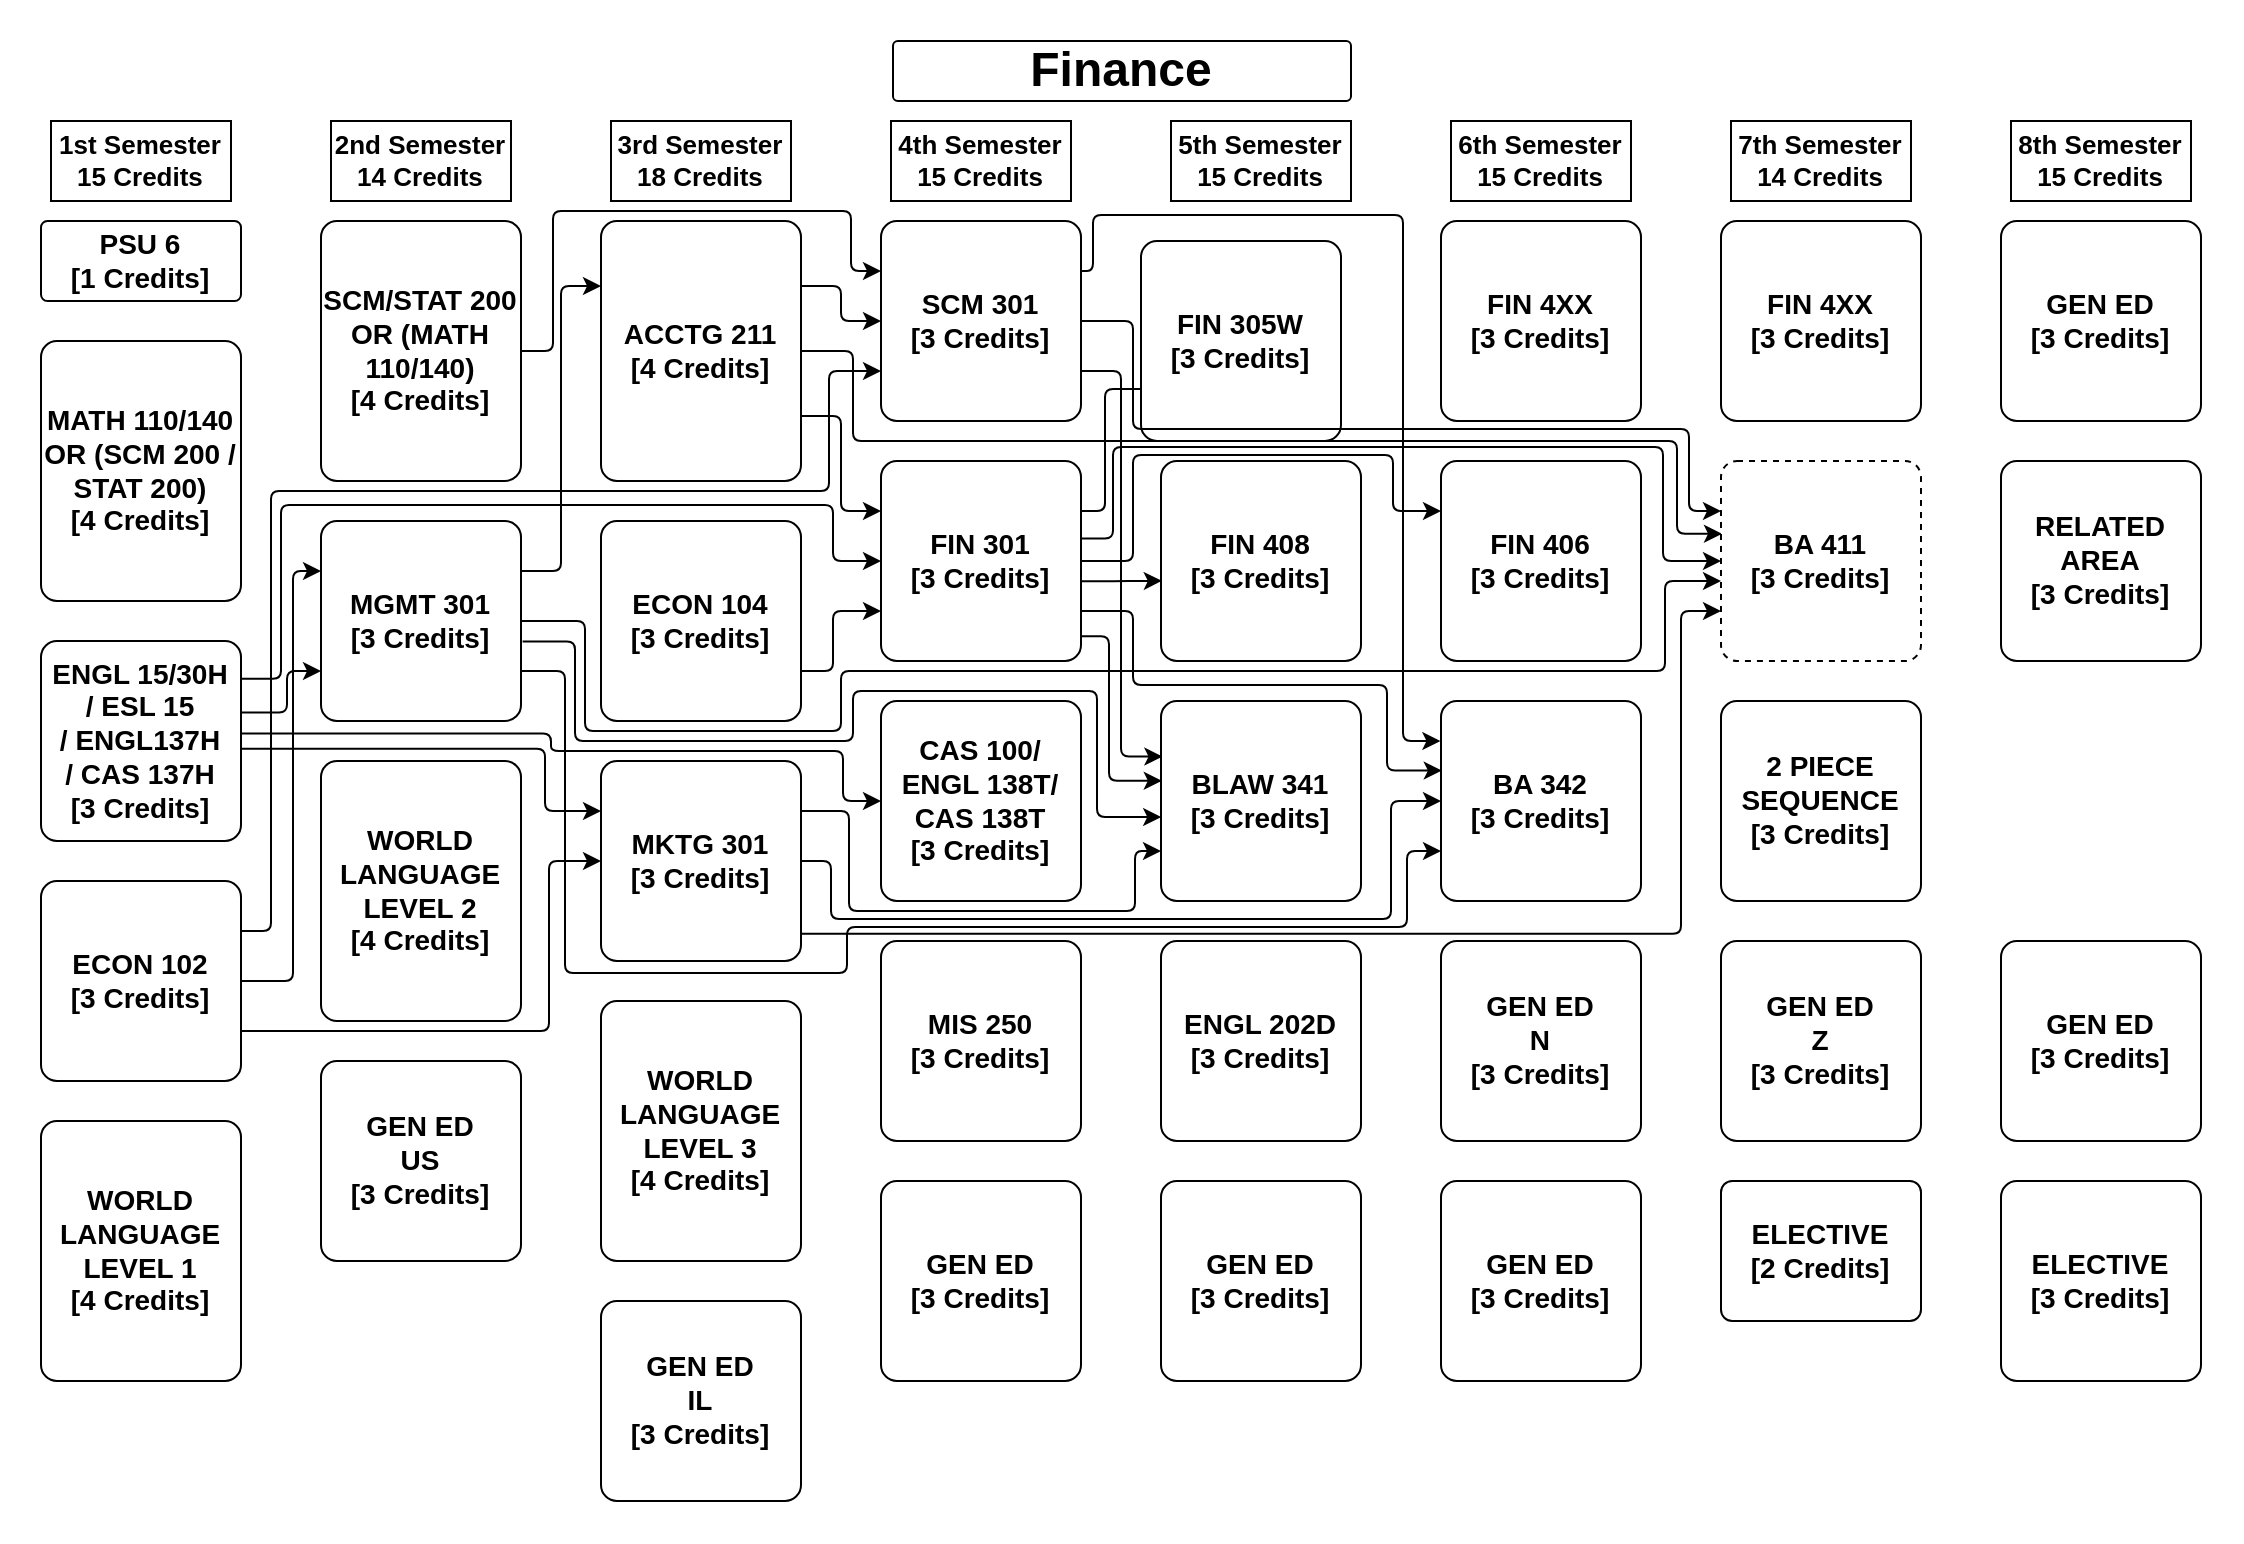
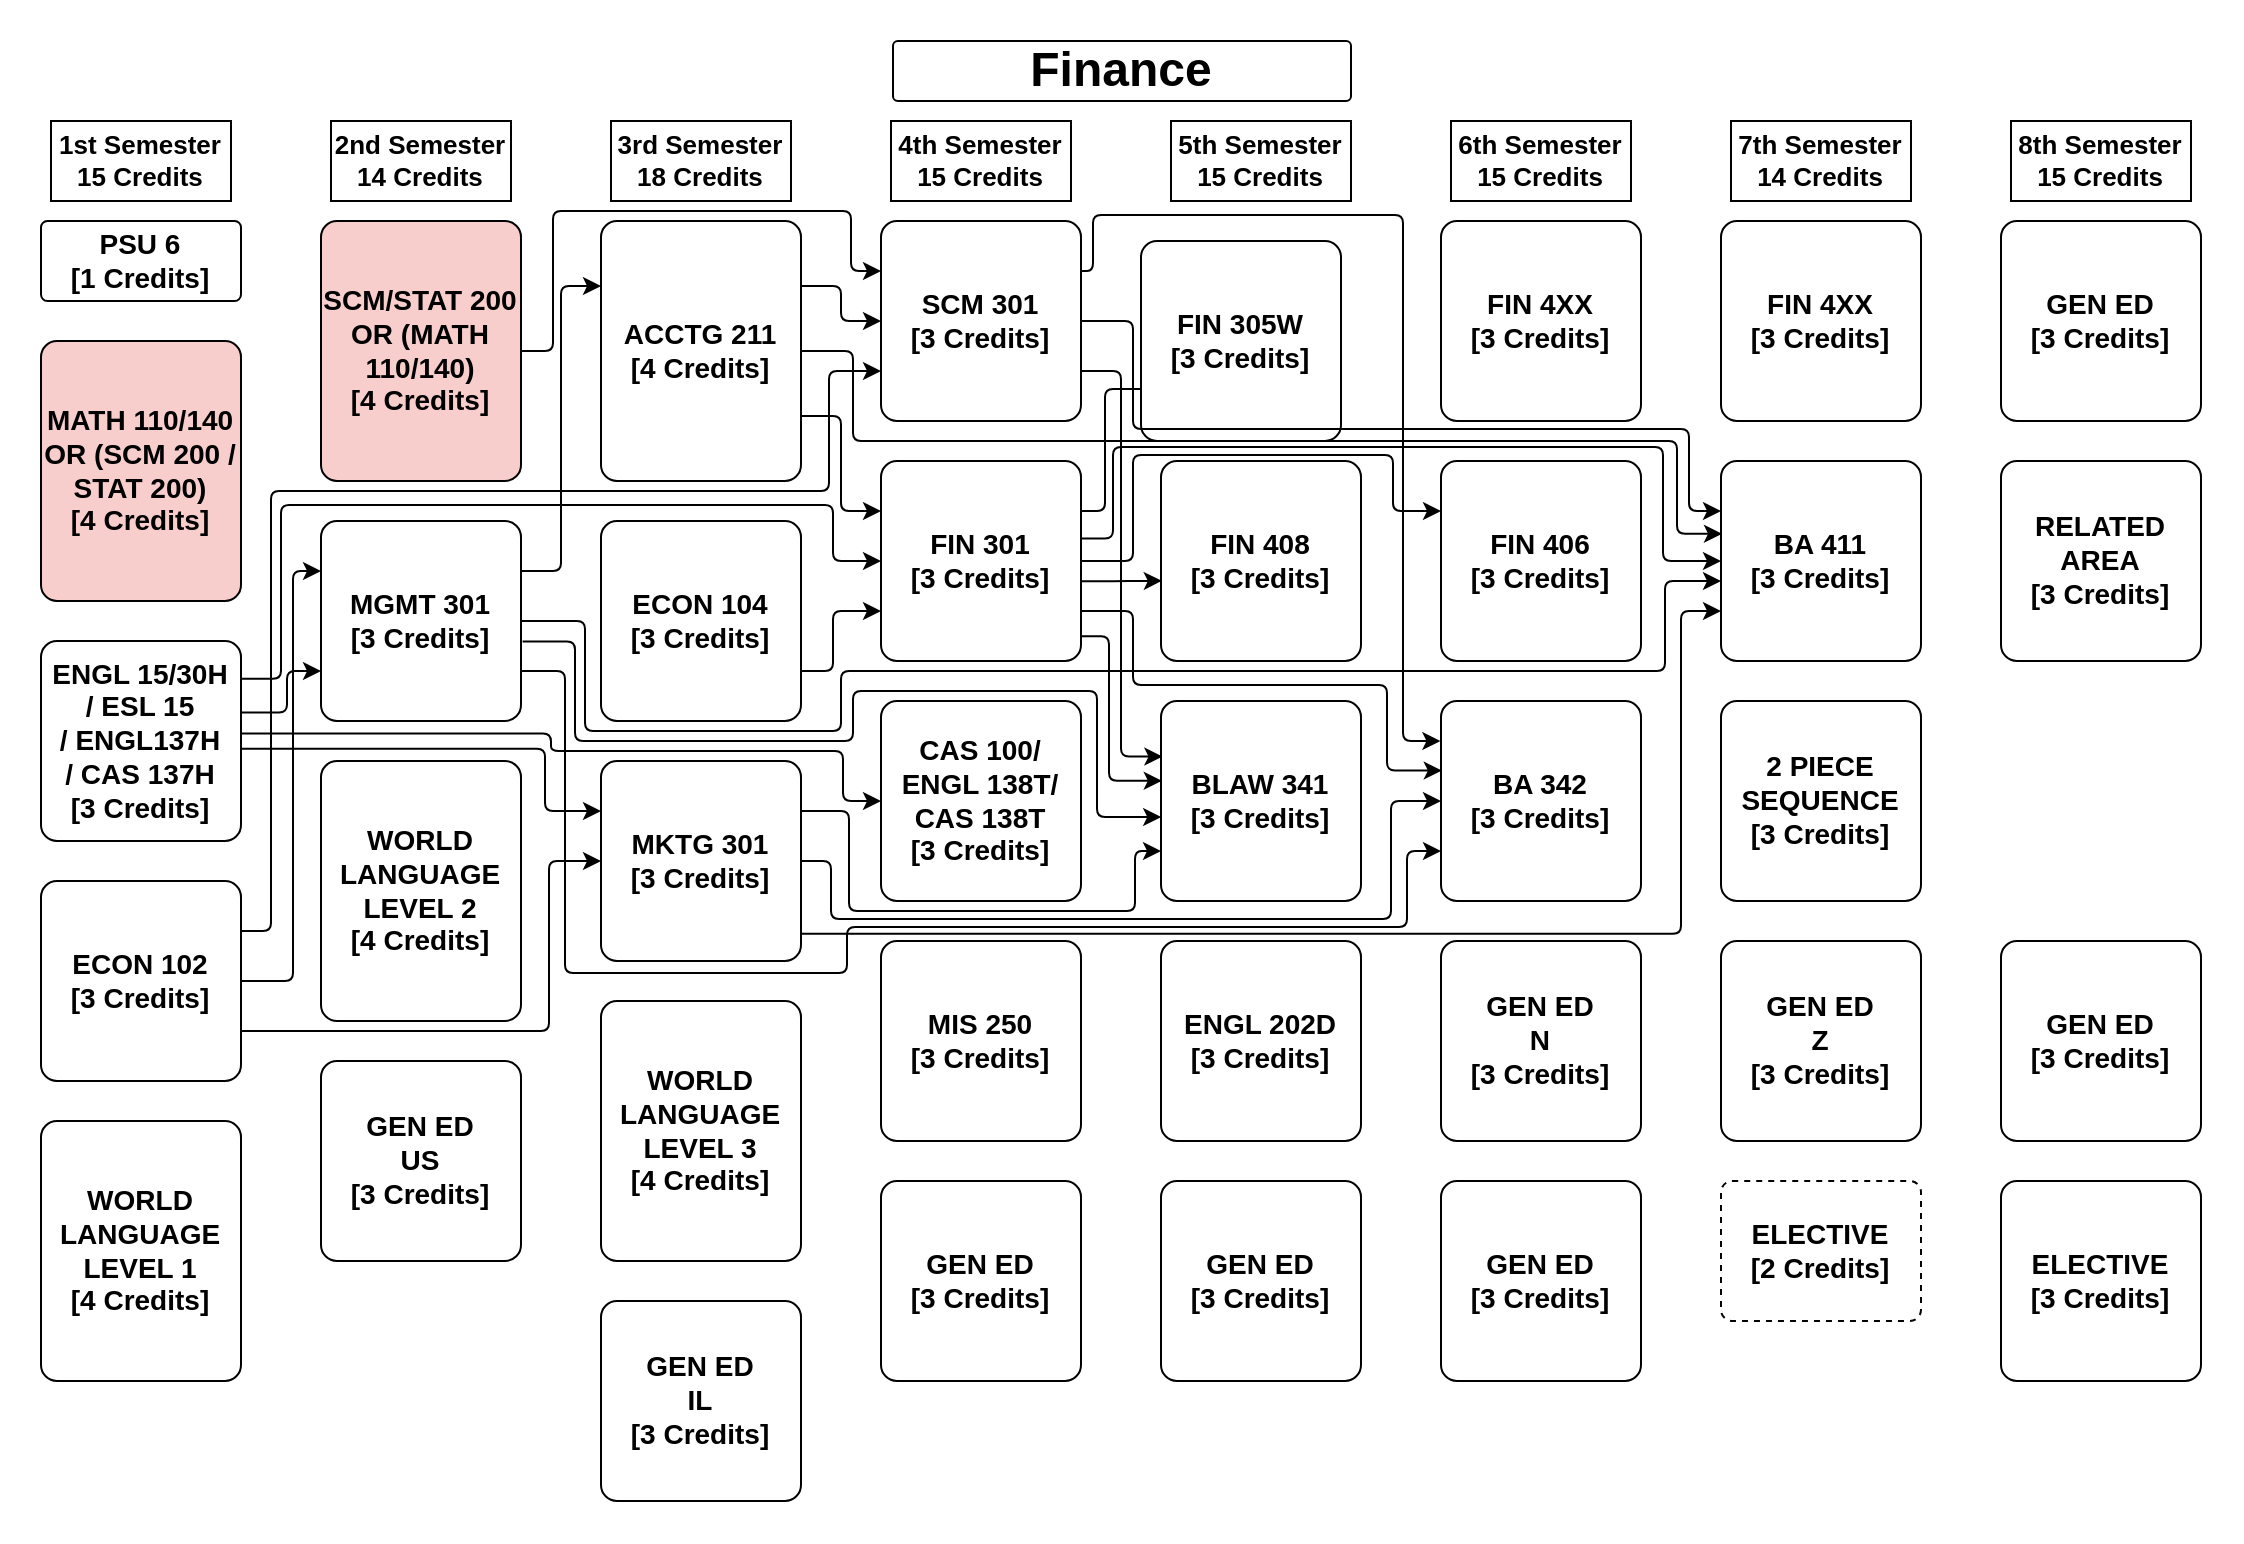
node "SCM/STAT 200 OR (MATH 110/140) [4 Credits]": fillcolor #ffffff -> #f8cecc
node "MATH 110/140 OR (SCM 200 / STAT 200) [4 Credits]": fillcolor #ffffff -> #f8cecc
node "BA 411 [3 Credits]": style dashed -> solid
node "ELECTIVE [2 Credits]": style solid -> dashed
